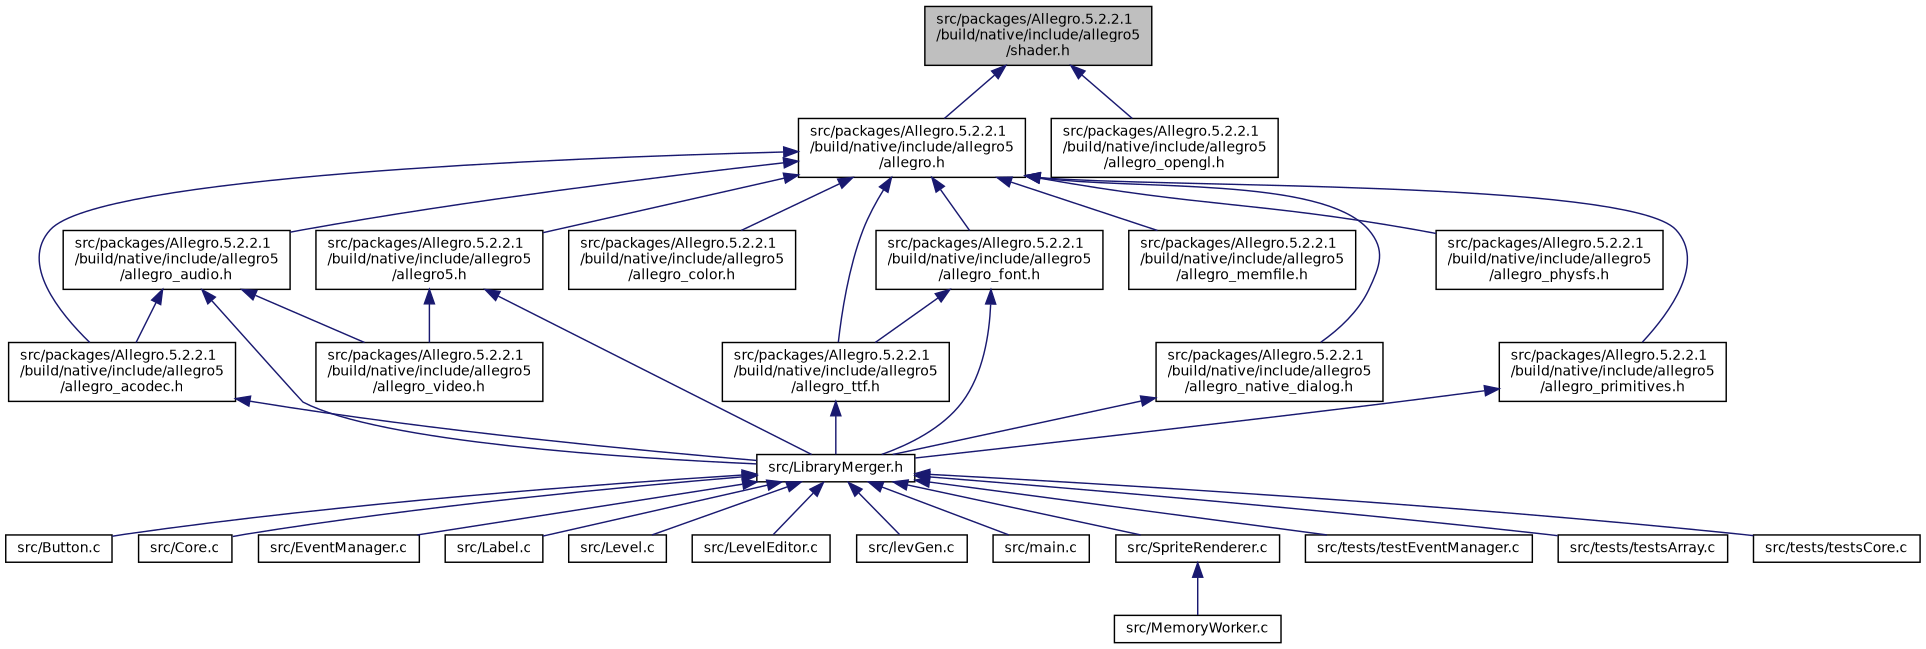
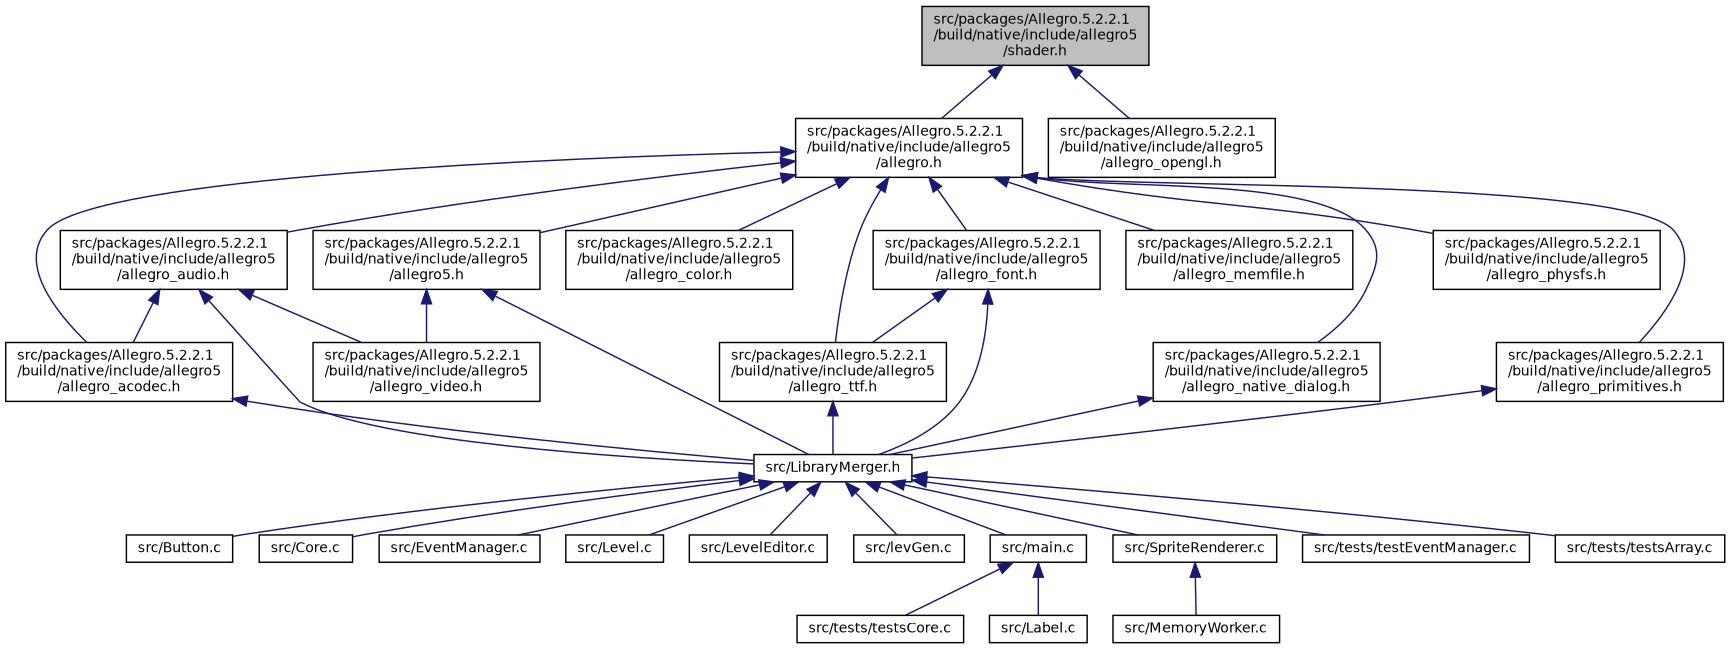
edge "src/tests/testsCore.c" -> "src/LibraryMerger.h": now "src/tests/testsCore.c" -> "src/main.c"
edge "src/Label.c" -> "src/LibraryMerger.h": now "src/Label.c" -> "src/main.c"
